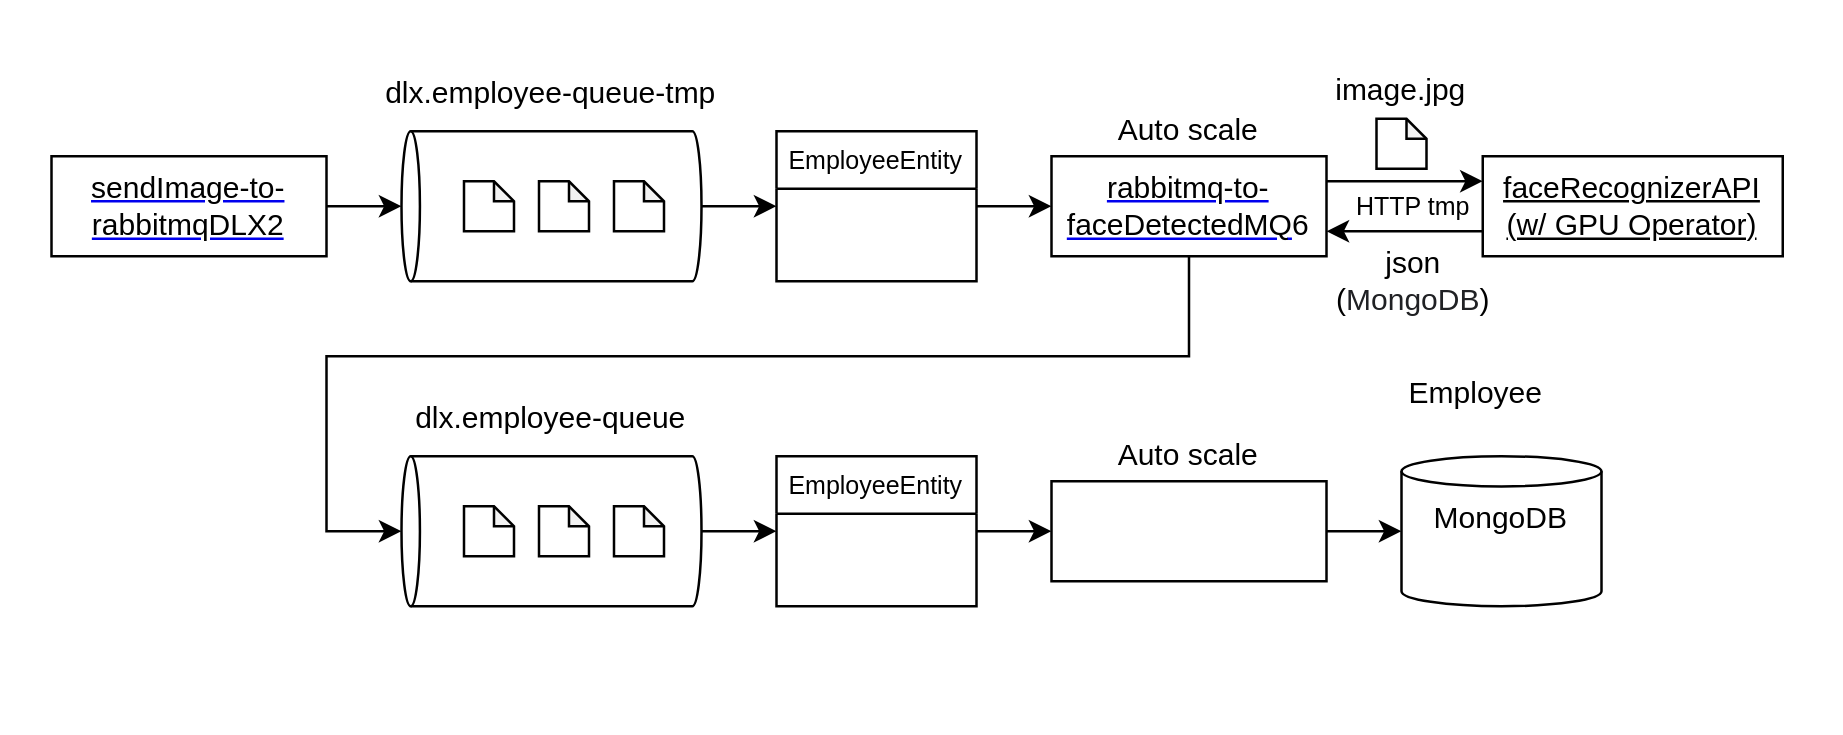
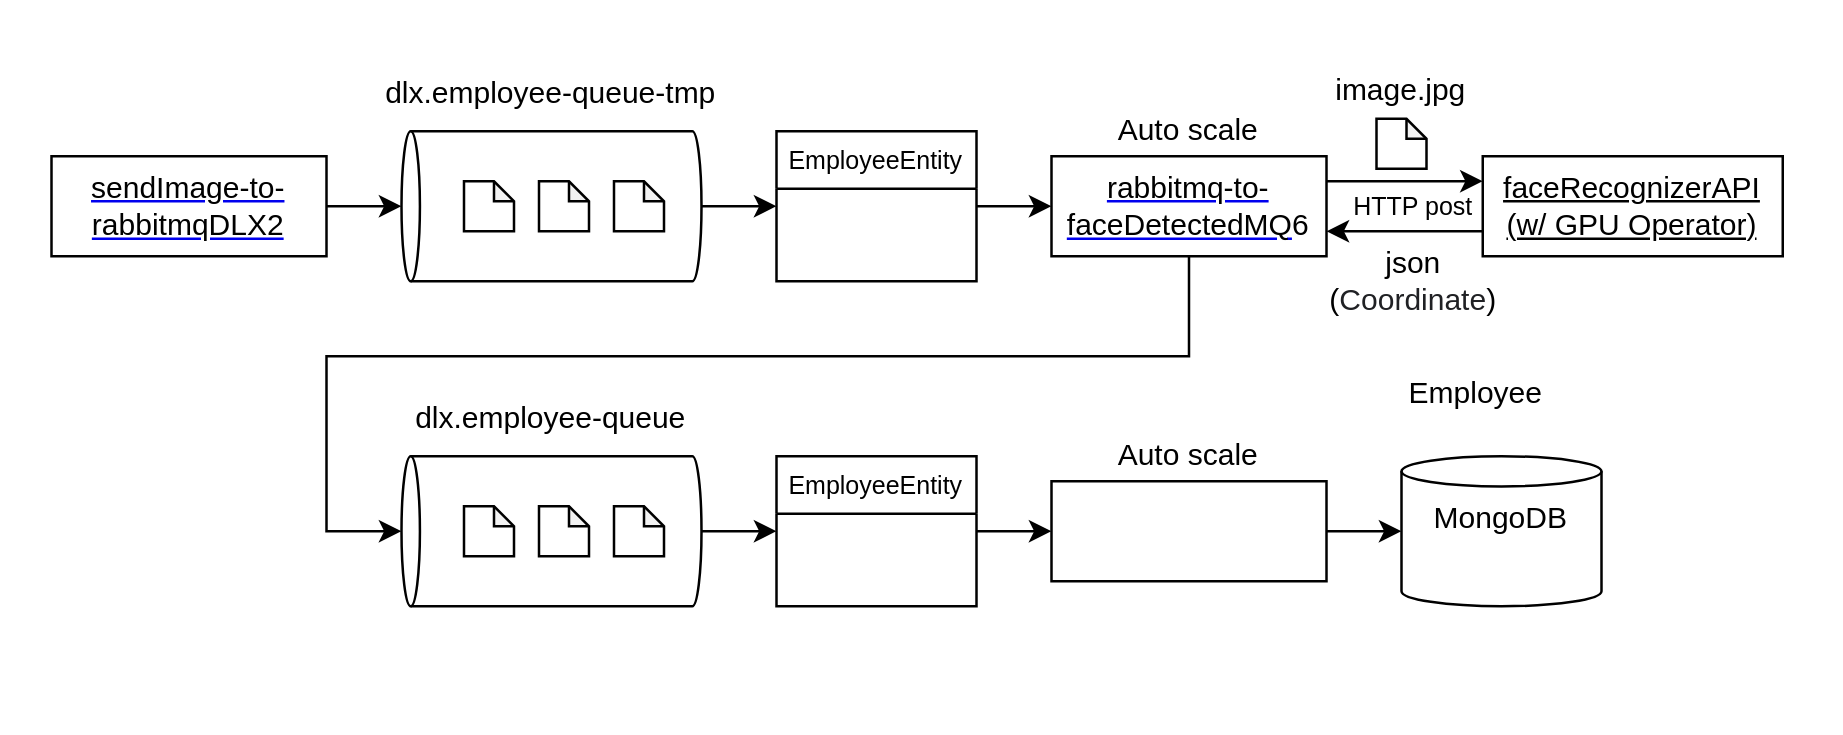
node "HTTP tmp": label "HTTP tmp" -> "HTTP post"
node "json (MongoDB)": label "json (MongoDB)" -> "json (Coordinate)"
